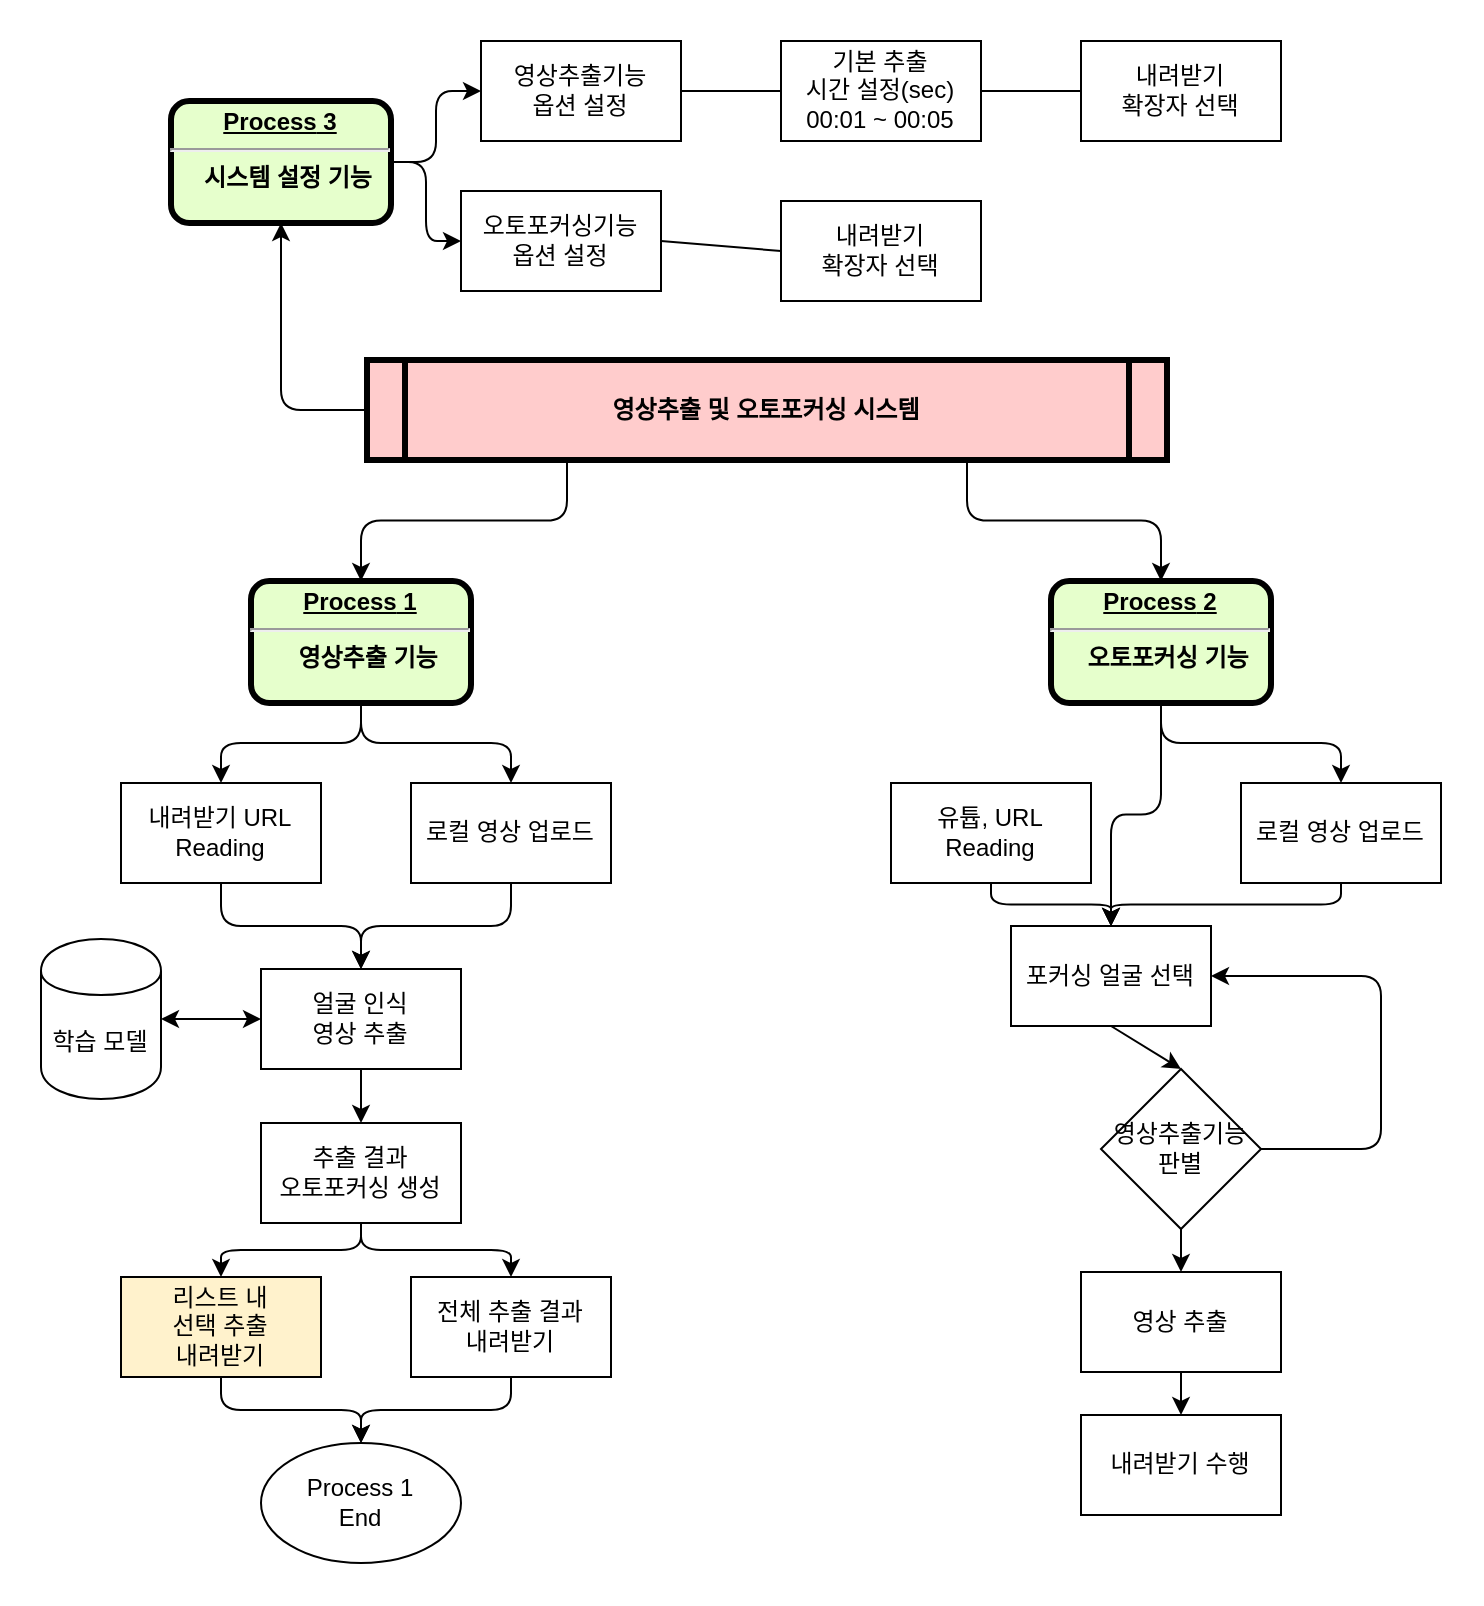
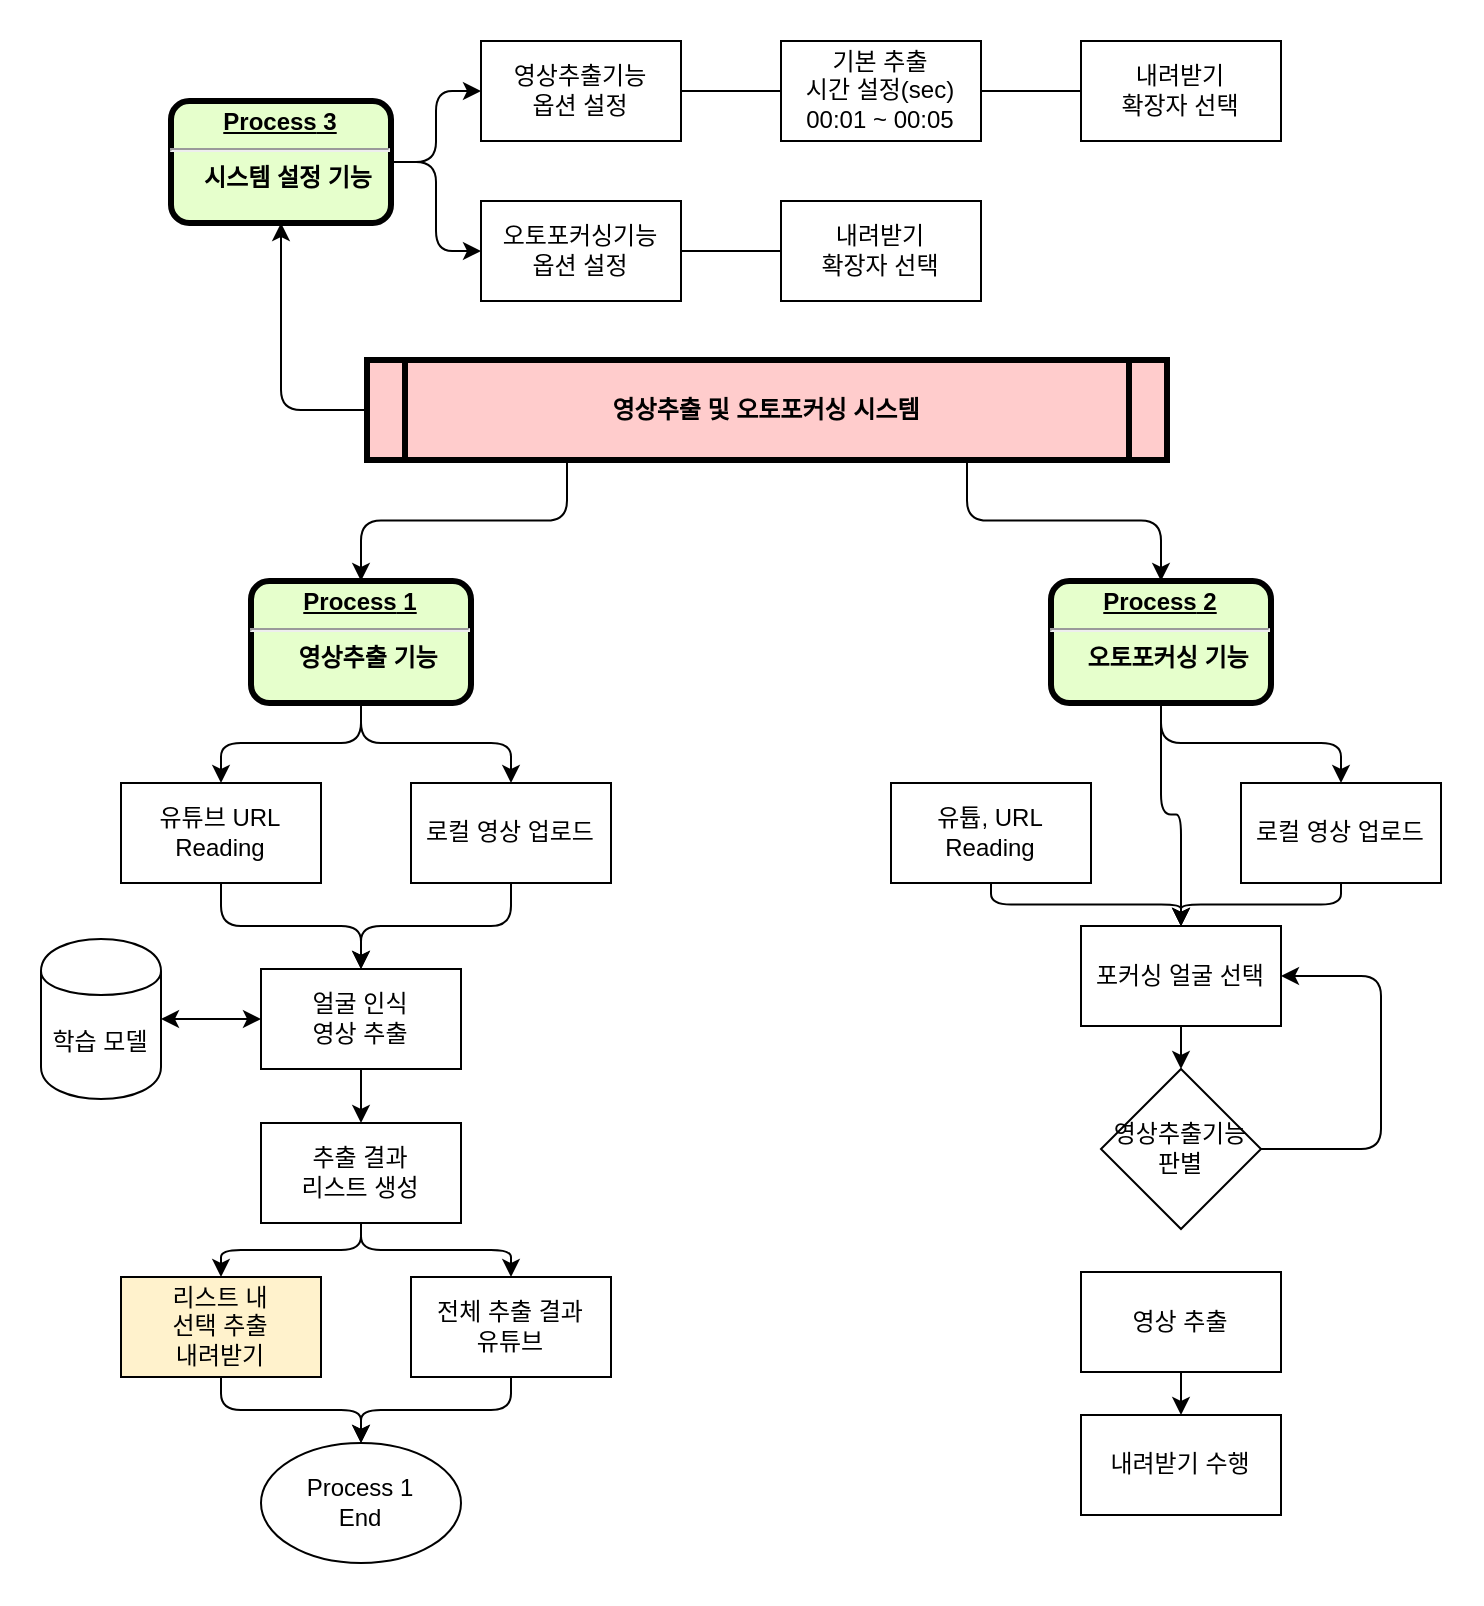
node "오토포커싱기능 옵션 설정": moved (561, 241) -> (581, 251)
node "내려받기 URL Reading": label "내려받기 URL Reading" -> "유튜브 URL Reading"
node "포커싱 얼굴 선택": moved (1111, 976) -> (1181, 976)
node "추출 결과 오토포커싱 생성": label "추출 결과 오토포커싱 생성" -> "추출 결과 리스트 생성"
edge "영상추출기능 판별" -> "영상 추출": removed
node "전체 추출 결과 내려받기": label "전체 추출 결과 내려받기" -> "전체 추출 결과 유튜브"
